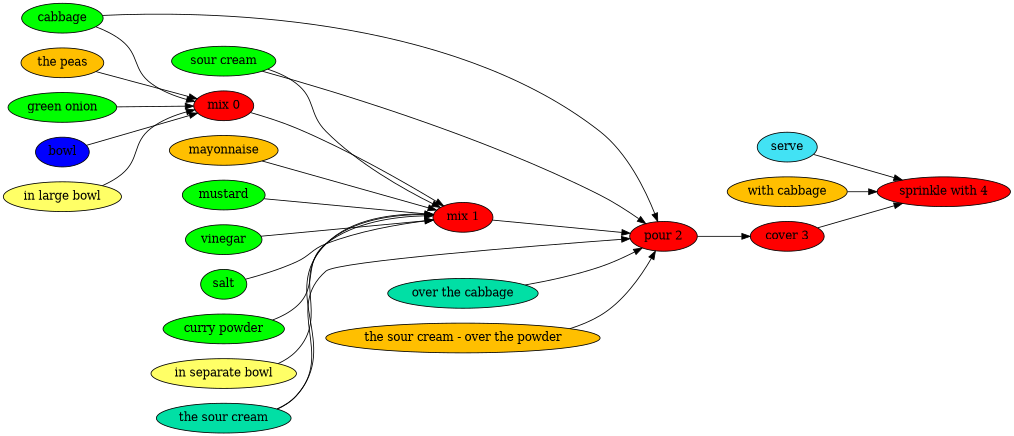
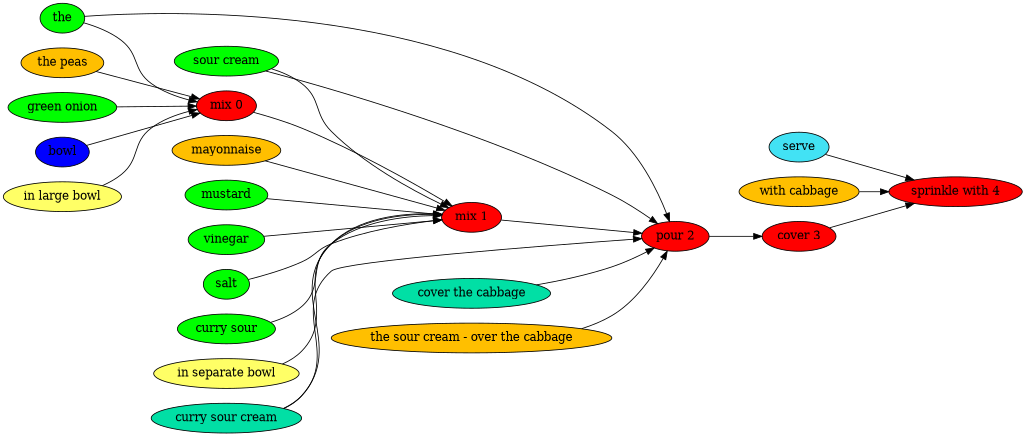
node "cabbage": label "cabbage" -> "the"
node "over the cabbage": label "over the cabbage" -> "cover the cabbage"
node "curry powder": label "curry powder" -> "curry sour"
node "the sour cream - over the powder": label "the sour cream - over the powder" -> "the sour cream - over the cabbage"
node "the sour cream": label "the sour cream" -> "curry sour cream"
